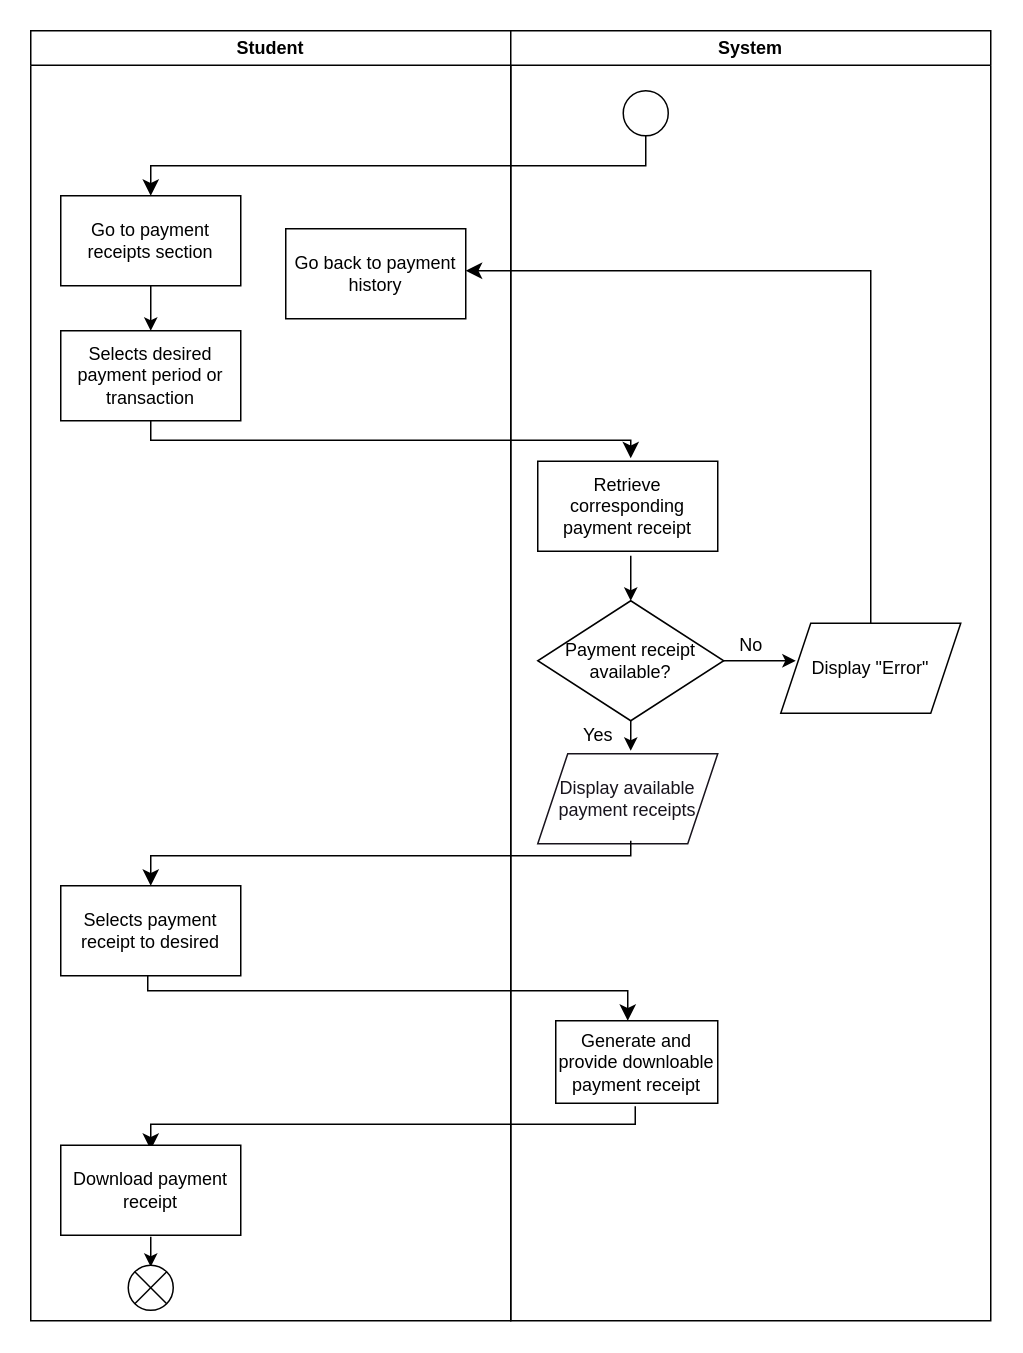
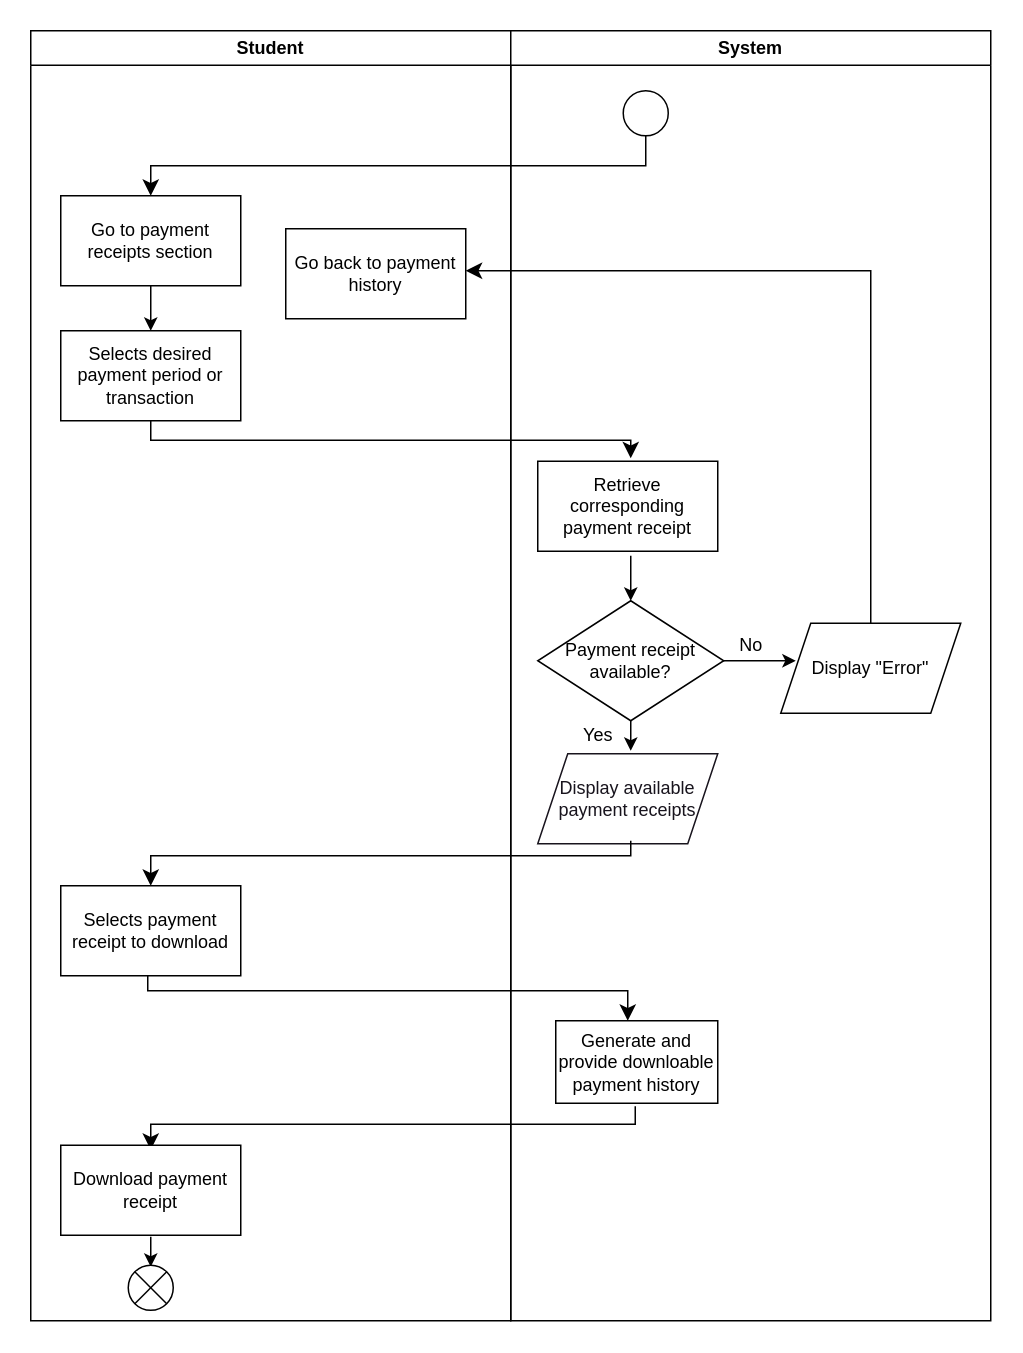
node "Selects payment receipt to desired": label "Selects payment receipt to desired" -> "Selects payment receipt to download"
node "Generate and provide downloable payment receipt": label "Generate and provide downloable payment receipt" -> "Generate and provide downloable payment history"
